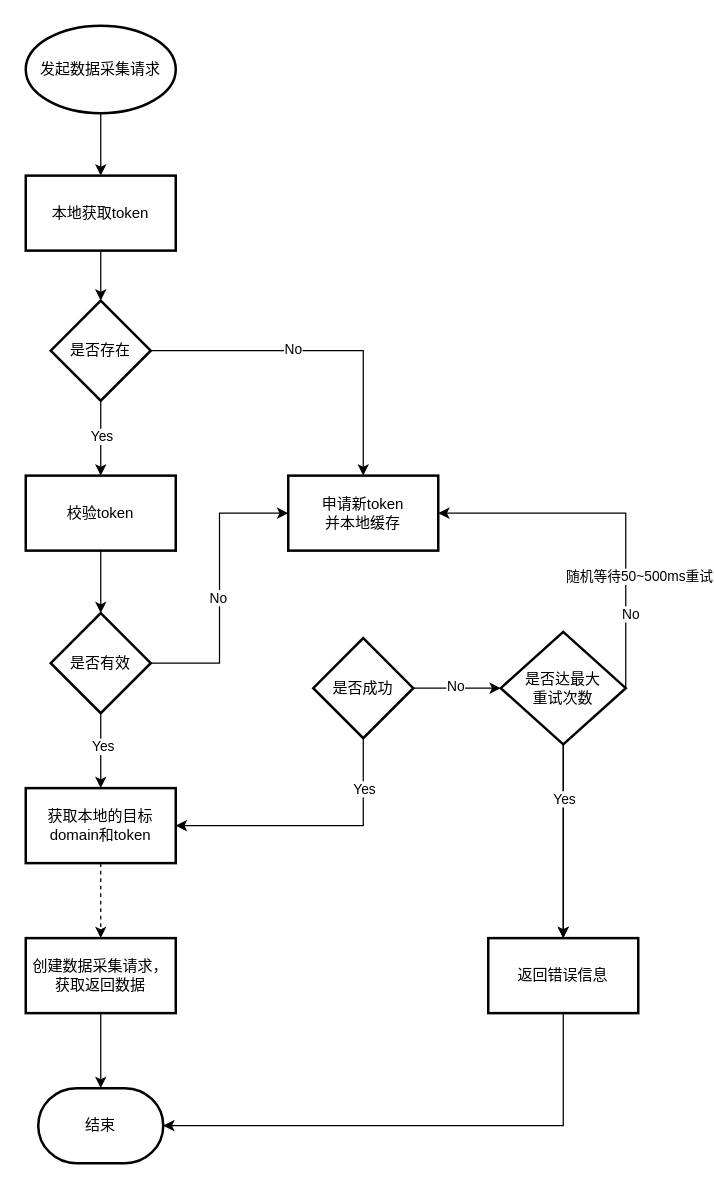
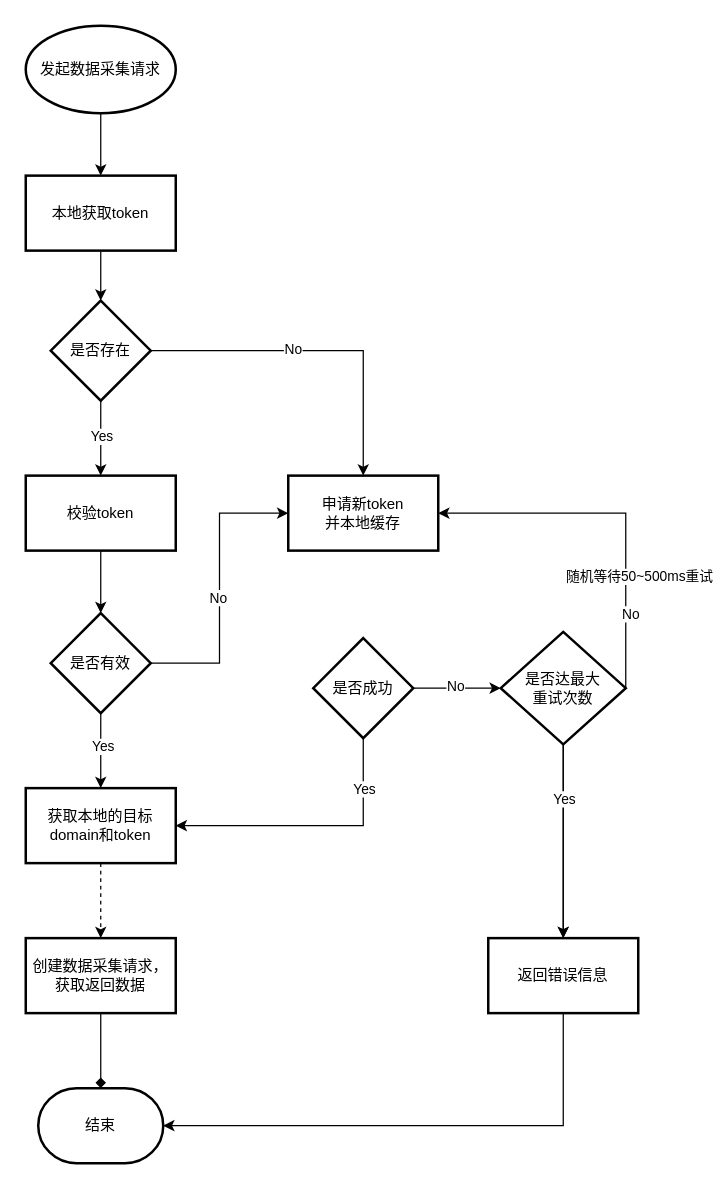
edge "创建数据采集请求，获取返回数据" -> "结束": arrowhead classic -> diamond
